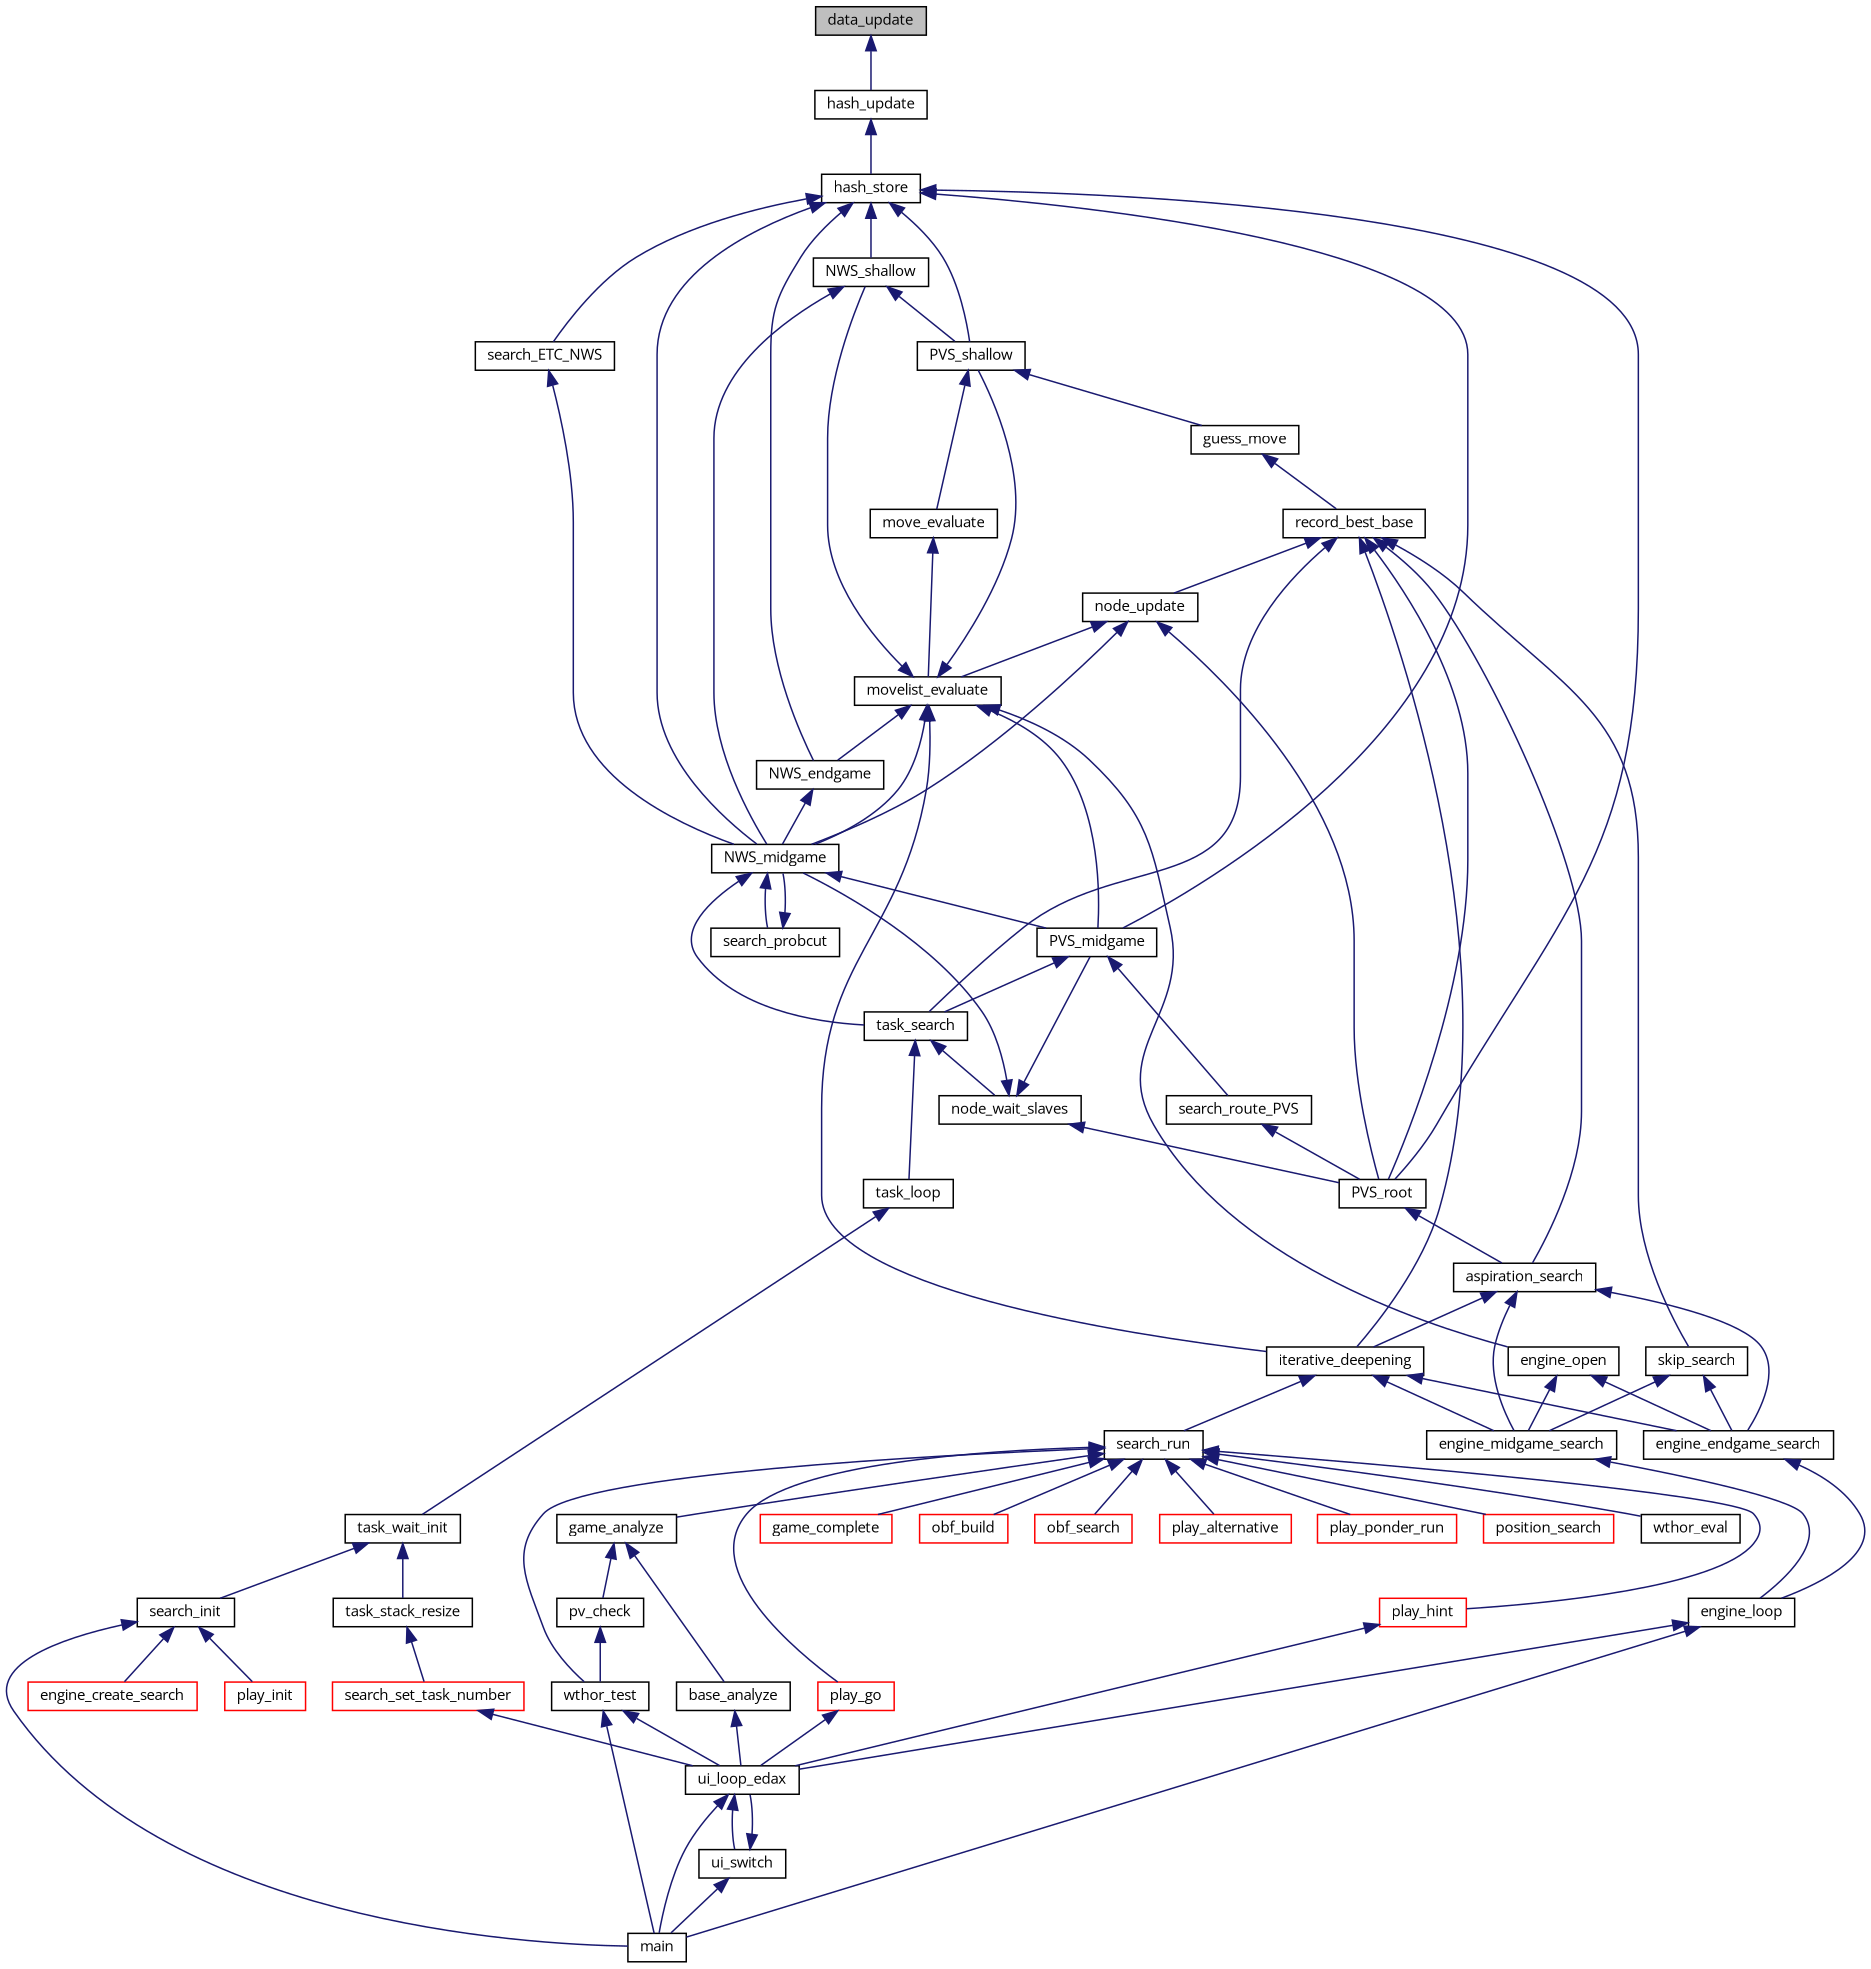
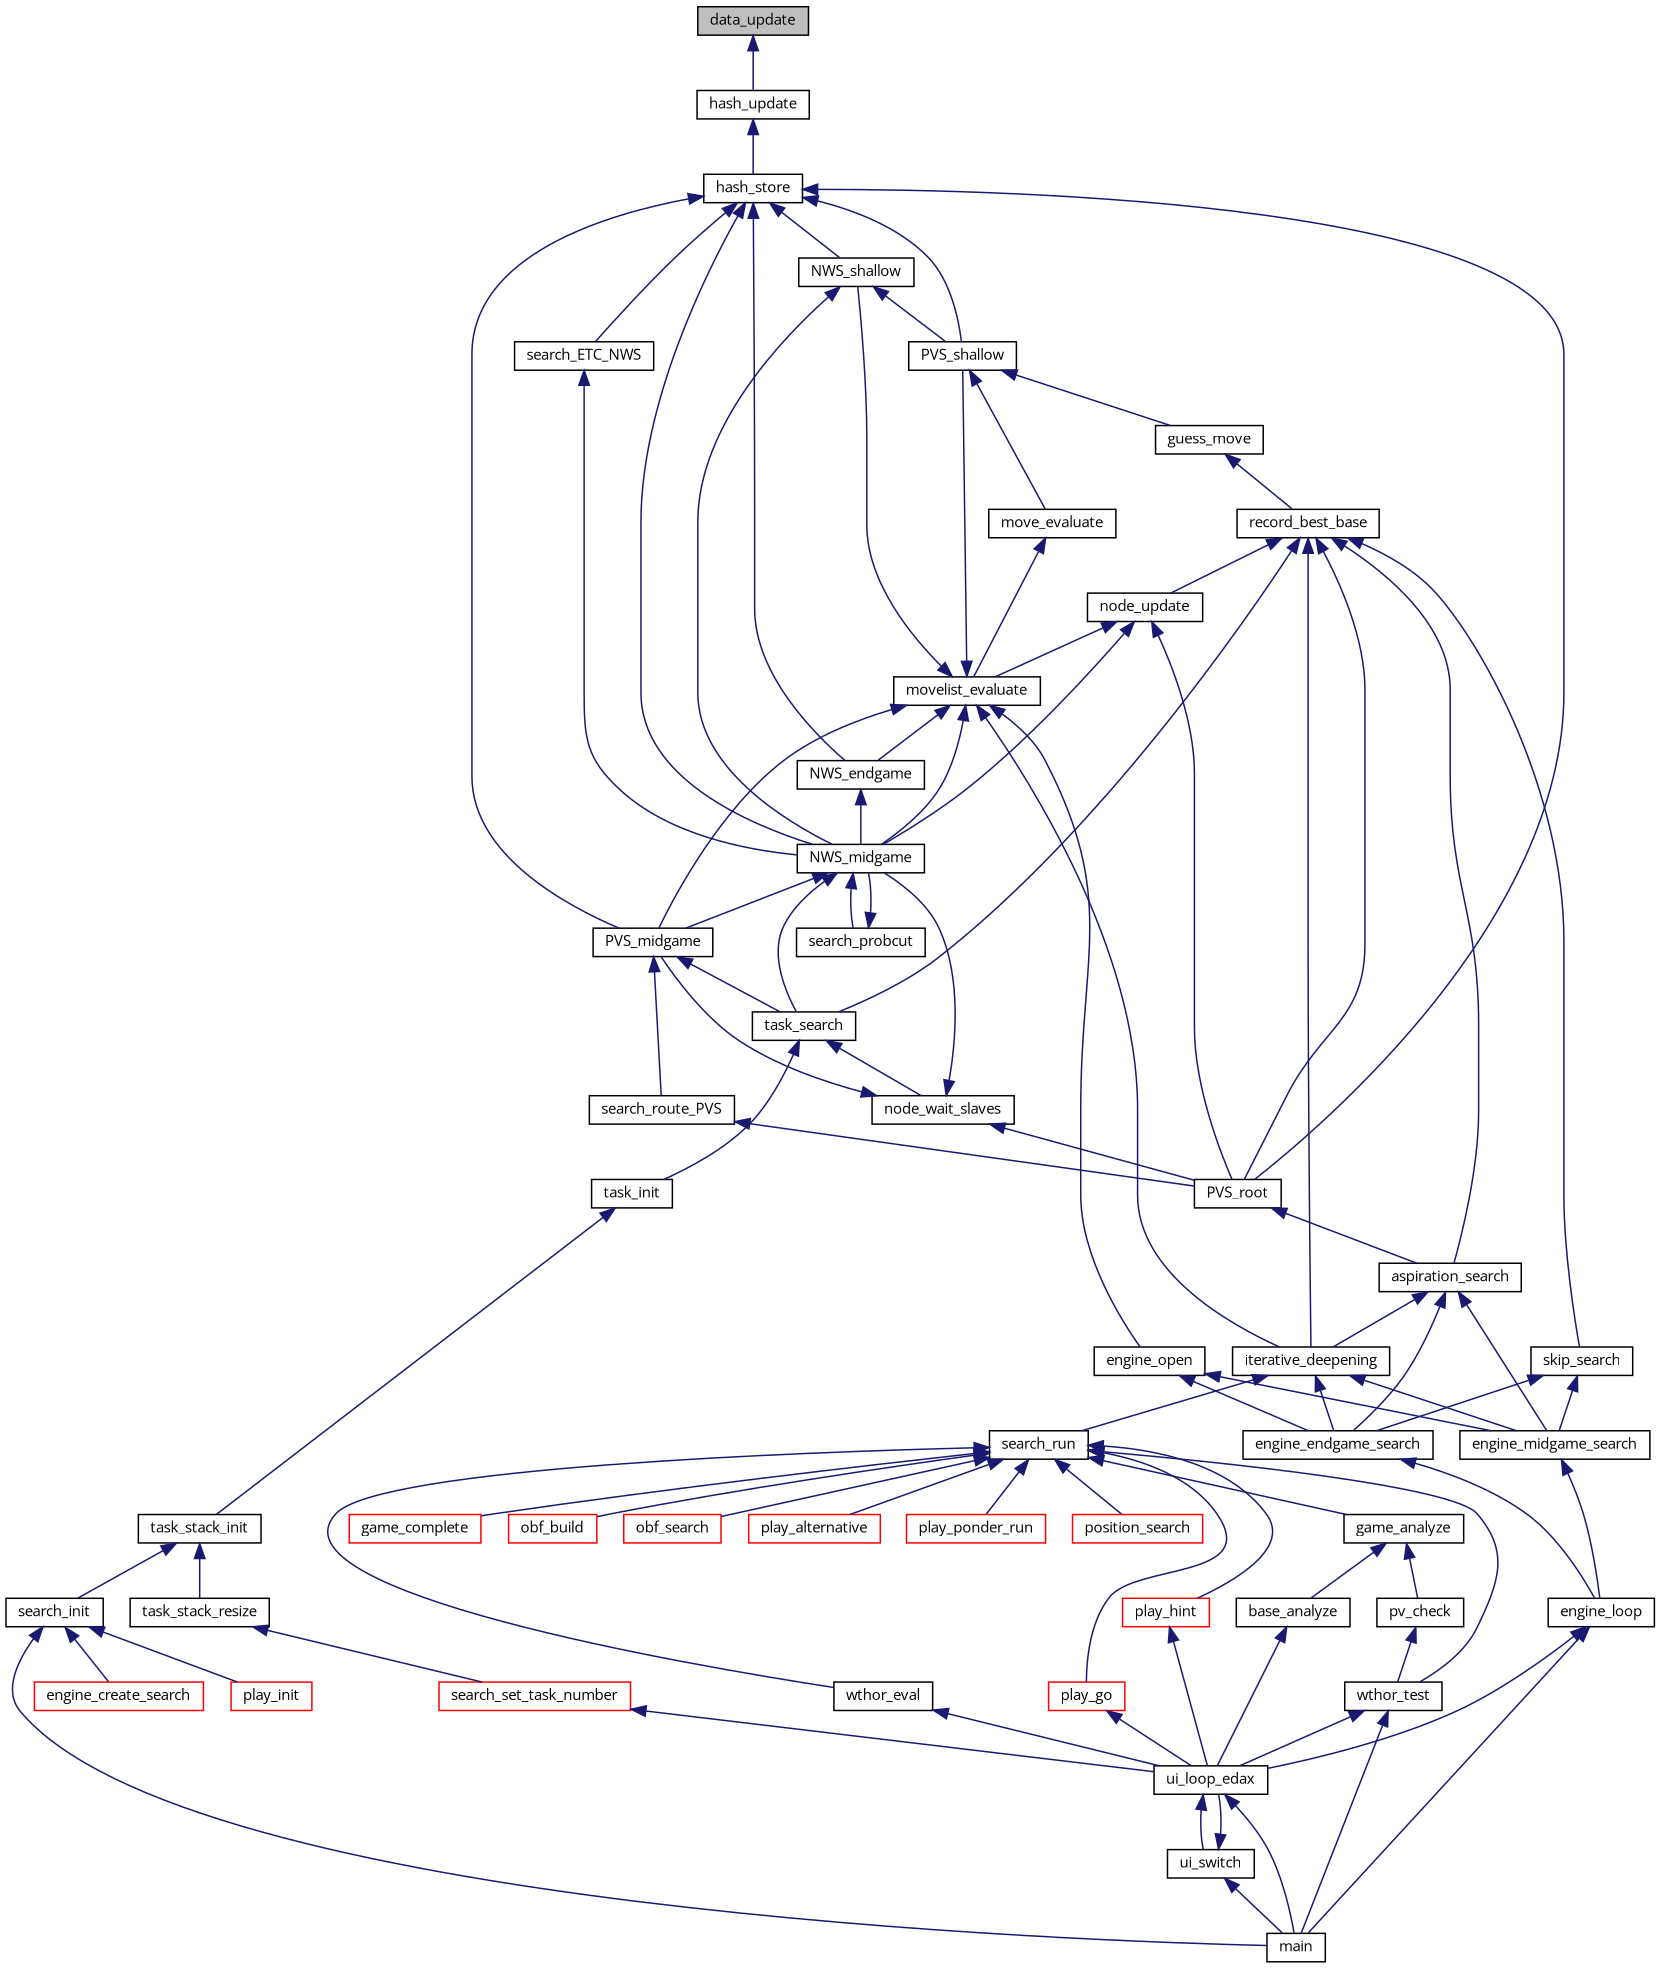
node "task_loop": label "task_loop" -> "task_init"
node "task_wait_init": label "task_wait_init" -> "task_stack_init"
edge "ui_loop_edax" -> "wthor_eval": added
